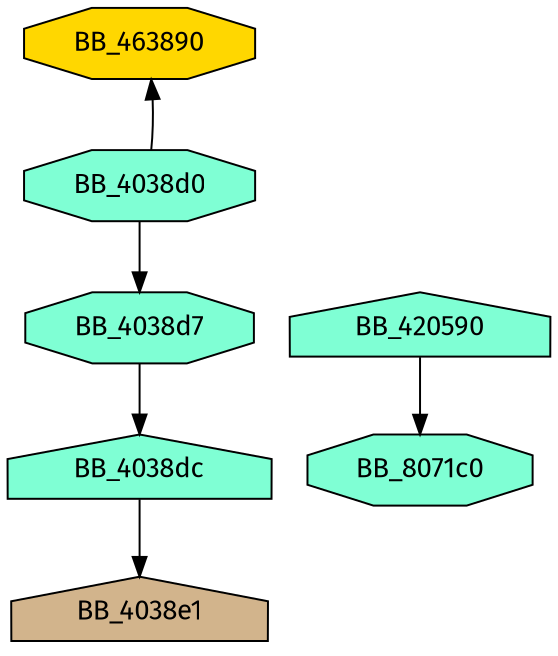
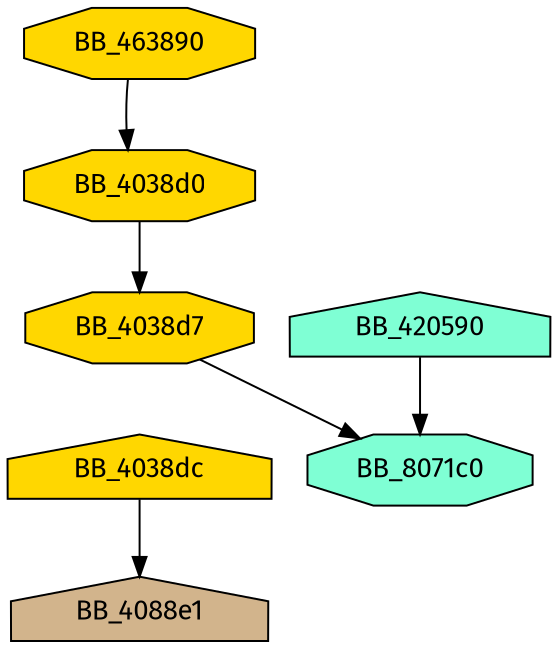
edge "BB_4038d0" -> "BB_463890": reversed
node "BB_4038d0": fillcolor aquamarine -> gold
node "BB_4038d7": fillcolor aquamarine -> gold
edge "BB_4038d7" -> "BB_4038dc": now "BB_4038d7" -> "BB_8071c0"
node "BB_4038dc": fillcolor aquamarine -> gold
node "BB_4038e1": label "BB_4038e1" -> "BB_4088e1"
